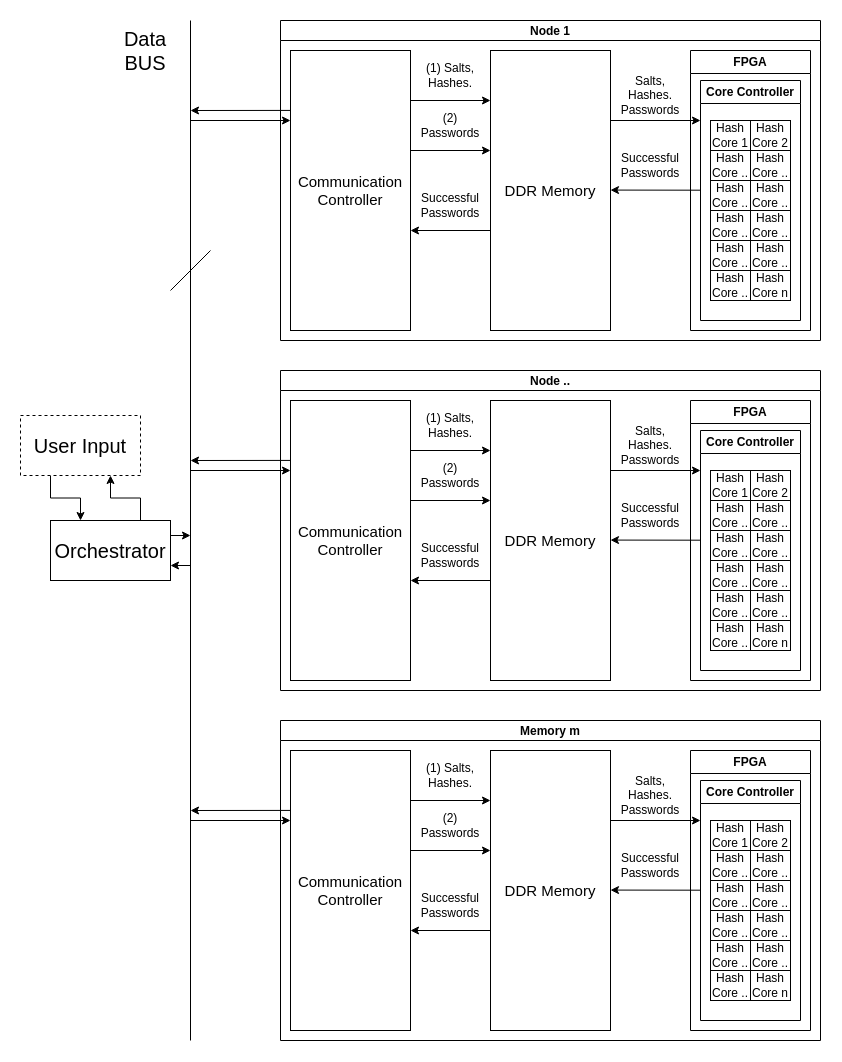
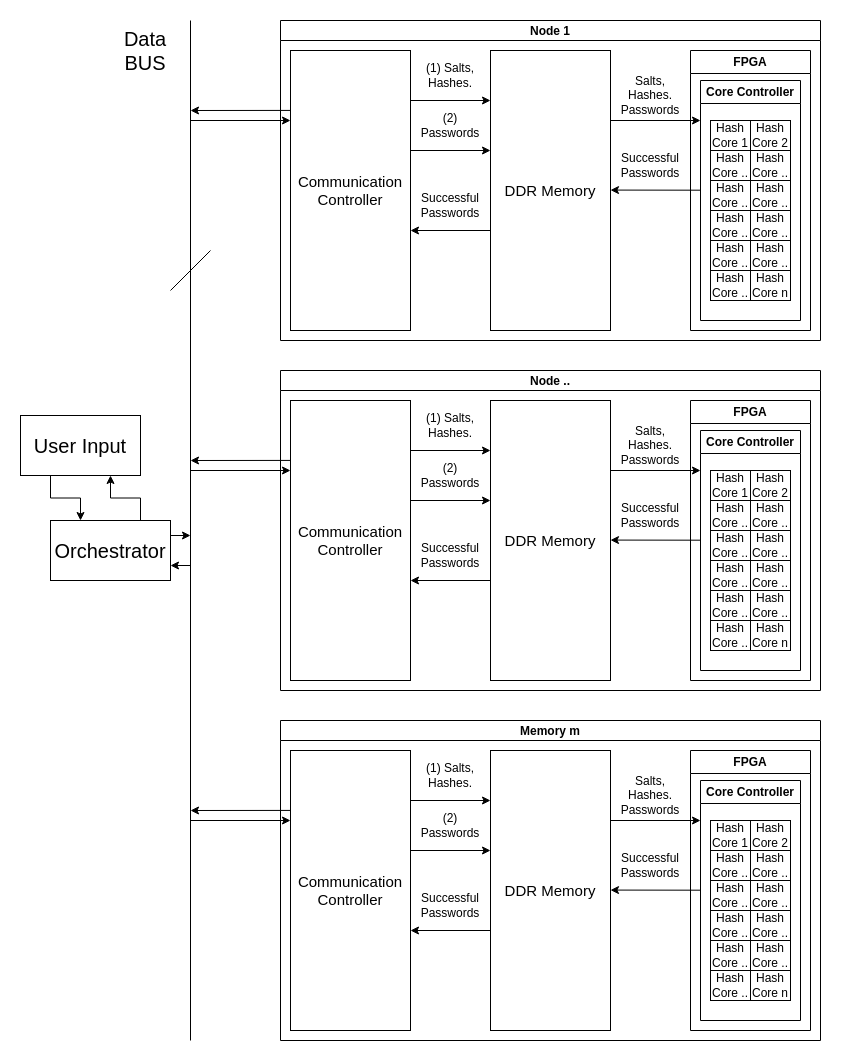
node "User Input": style dashed -> solid
